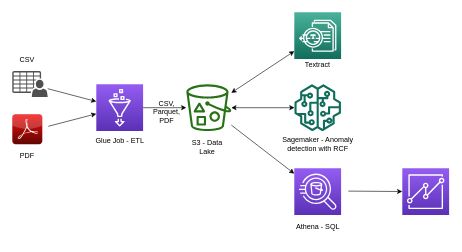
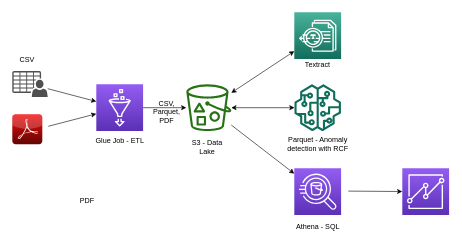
node "Sagemaker - Anomaly detection with RCF": label "Sagemaker - Anomaly detection with RCF" -> "Parquet - Anomaly detection with RCF"
node "PDF": moved (27, 156) -> (87, 201)
